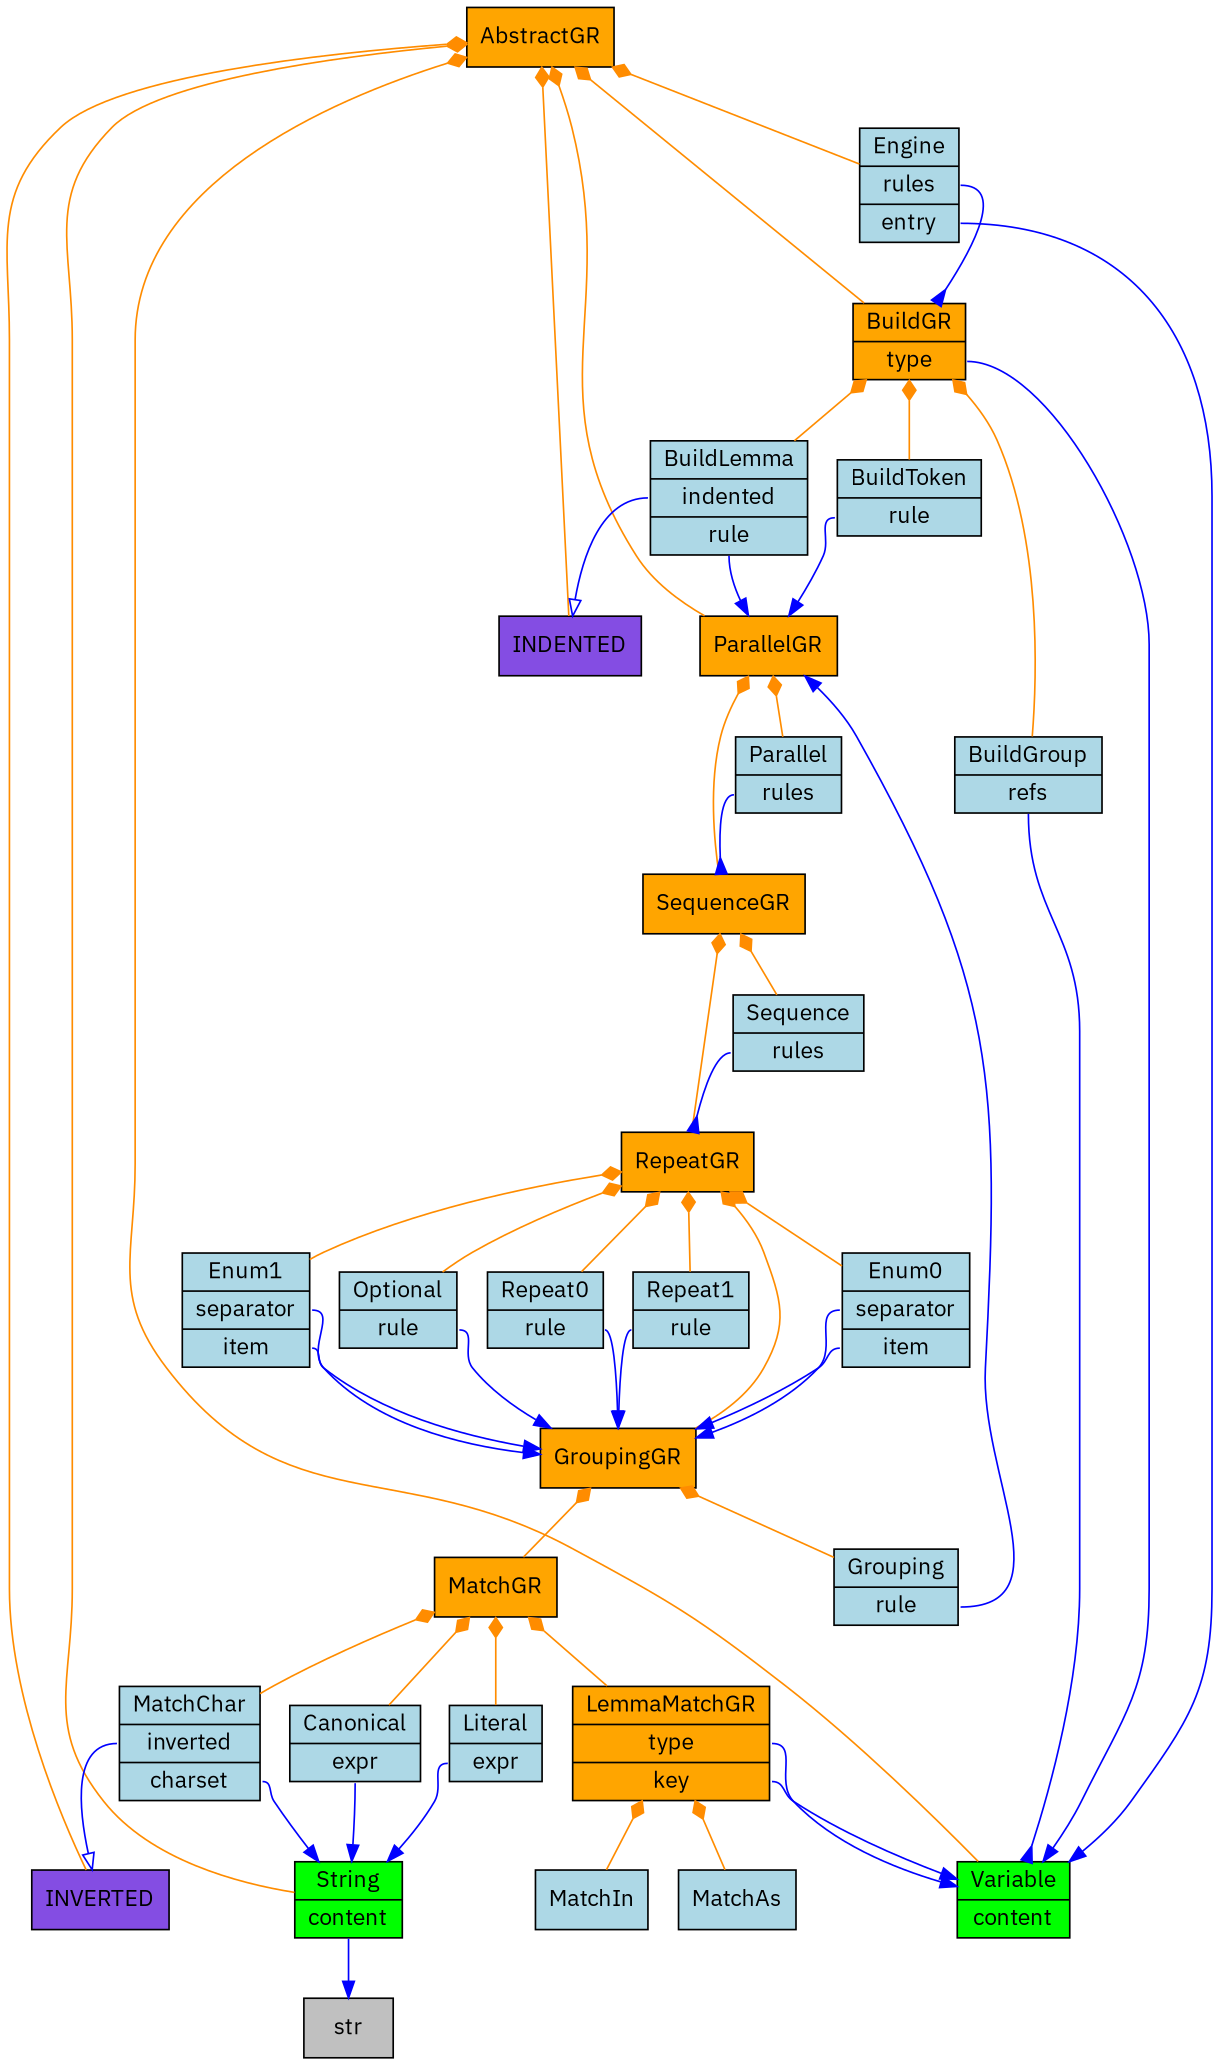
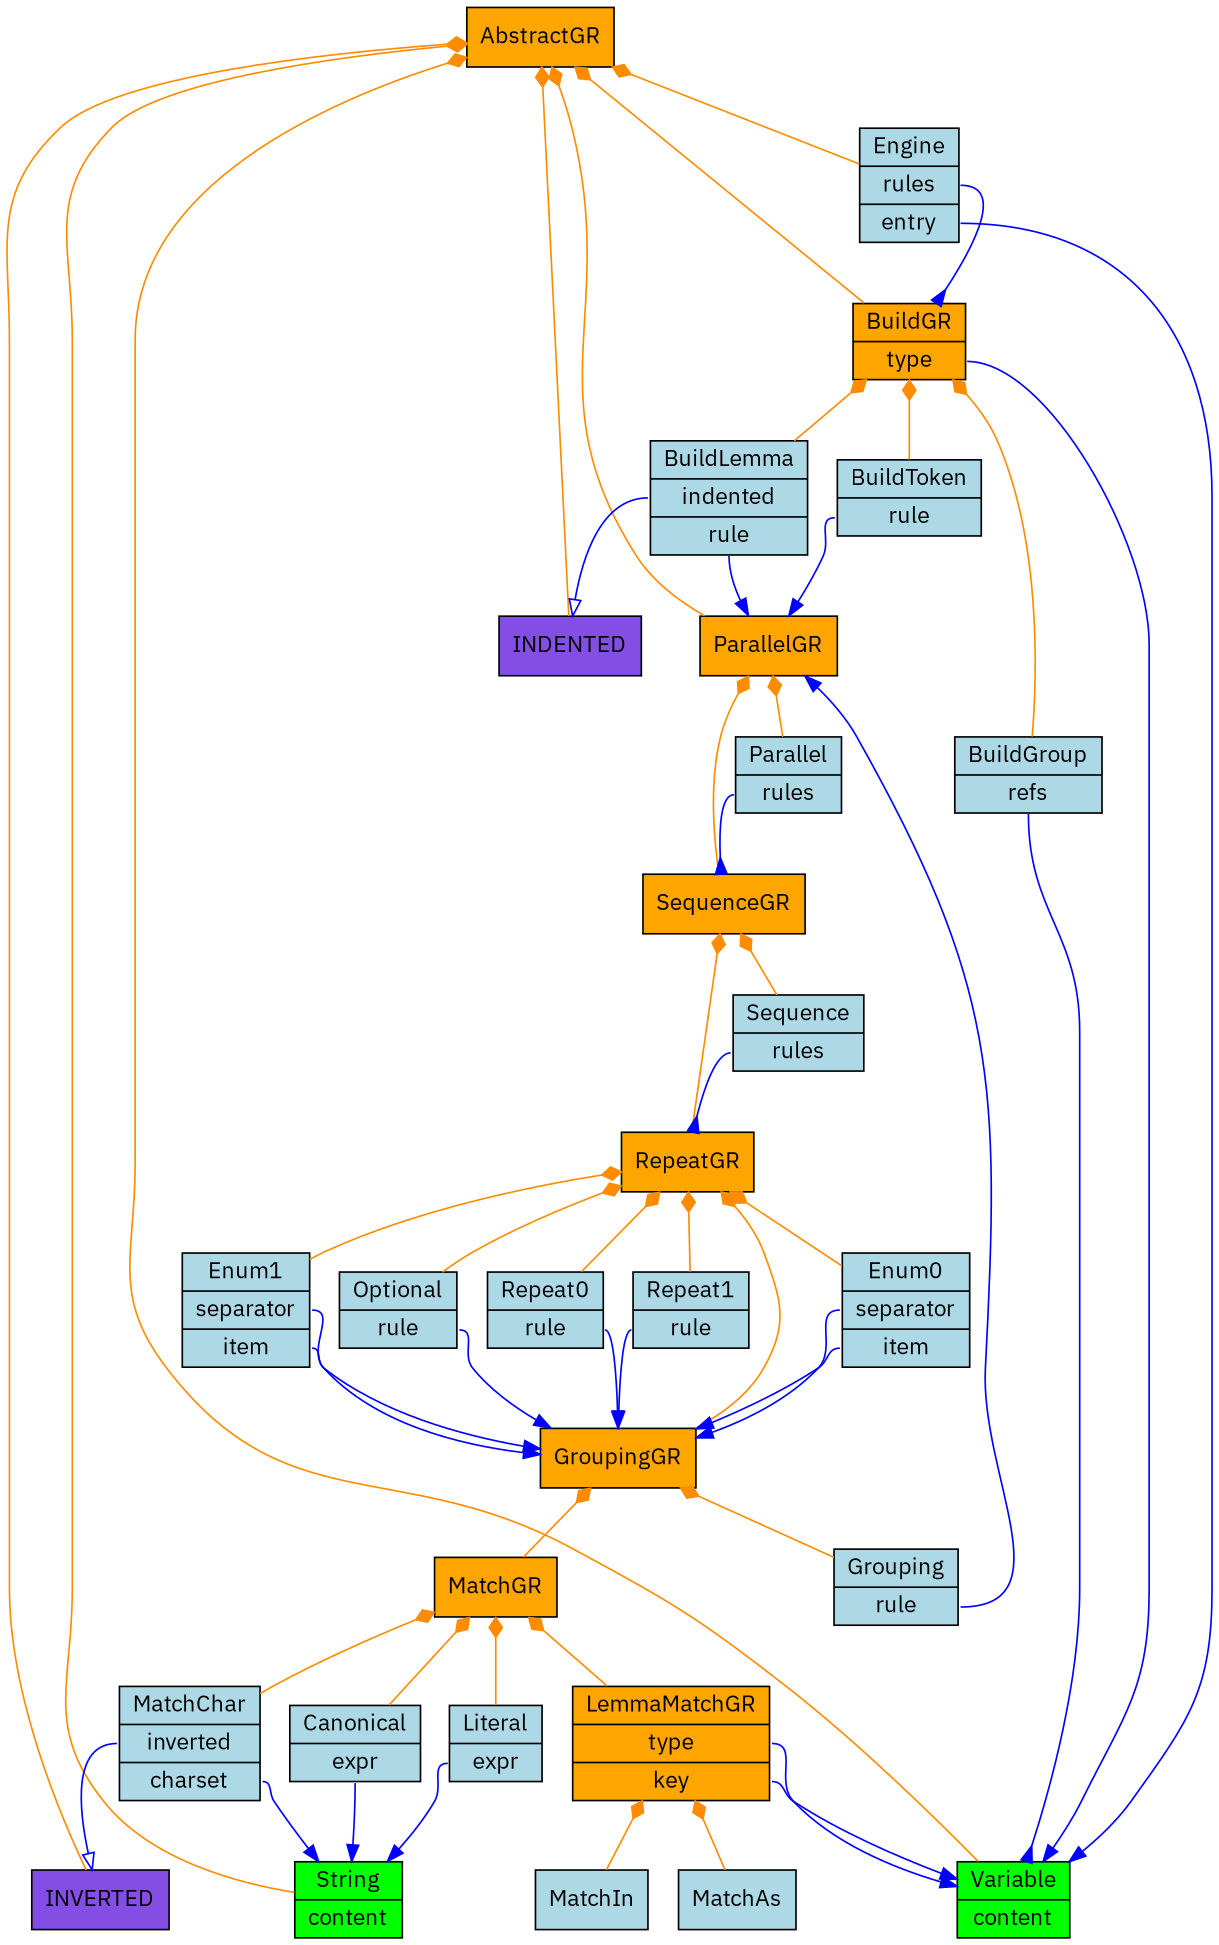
node "str": removed
